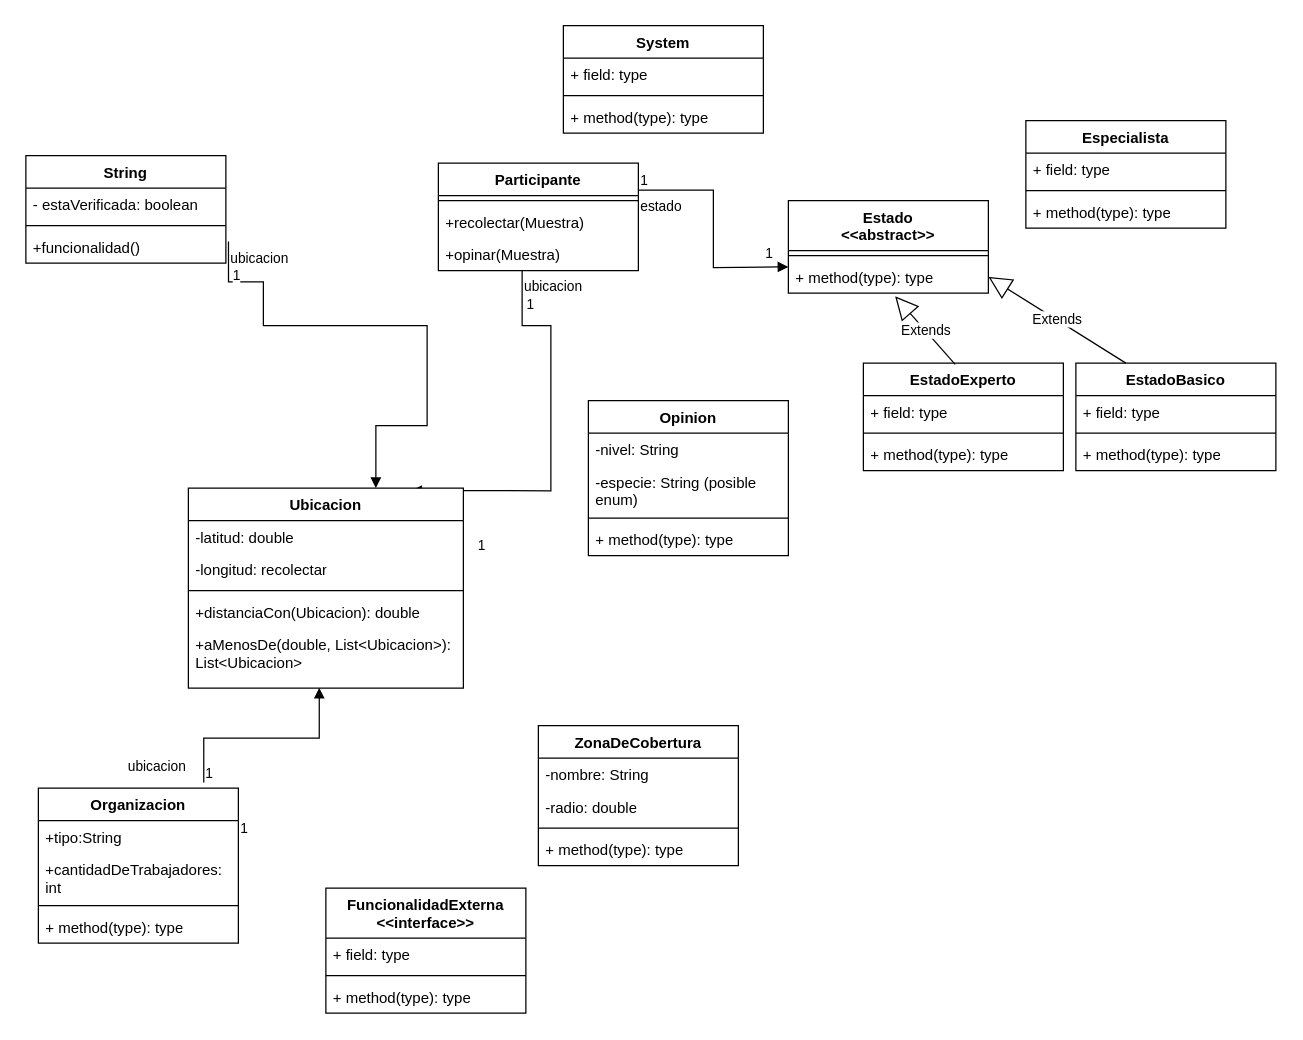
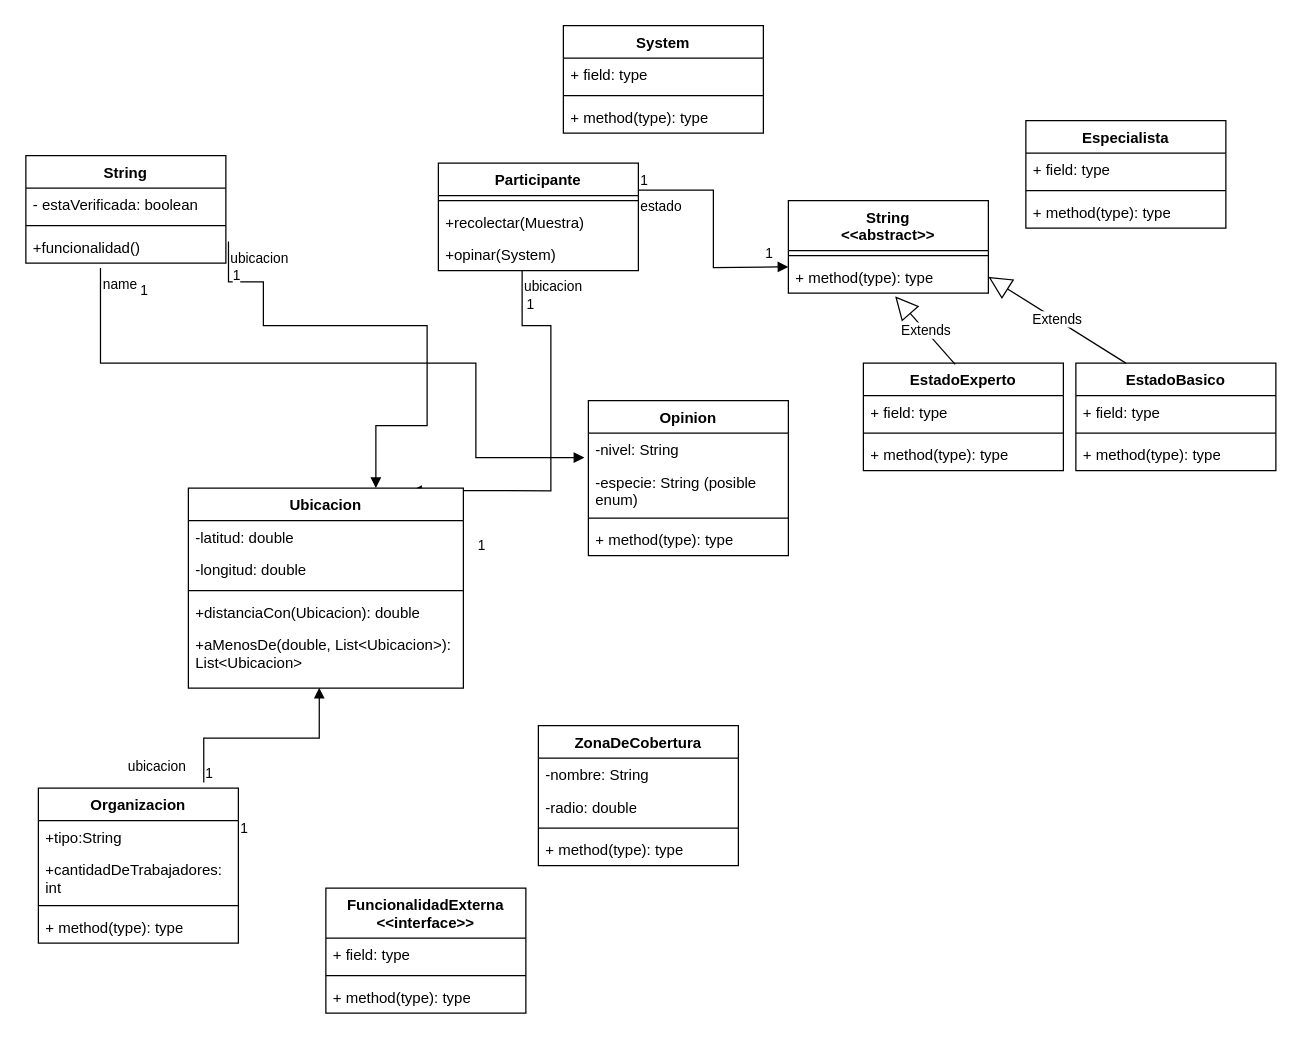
node "Estado <<abstract>>": label "Estado <<abstract>>" -> "String <<abstract>>"
node "+opinar(Muestra)": label "+opinar(Muestra)" -> "+opinar(System)"
edge "+funcionalidad()" -> "-nivel: String": added, labels "1", "name"
node "-longitud: recolectar": label "-longitud: recolectar" -> "-longitud: double"
